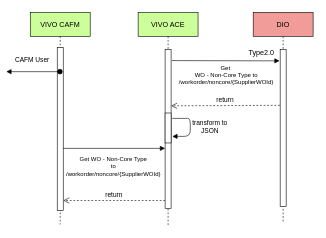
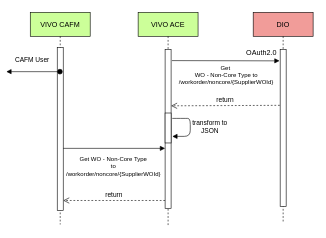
node "Type2.0": label "Type2.0" -> "OAuth2.0"
